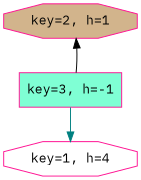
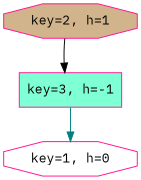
edge "key=3, h=-1" -> "key=2, h=1": reversed
node "key=1, h=4": label "key=1, h=4" -> "key=1, h=0"
